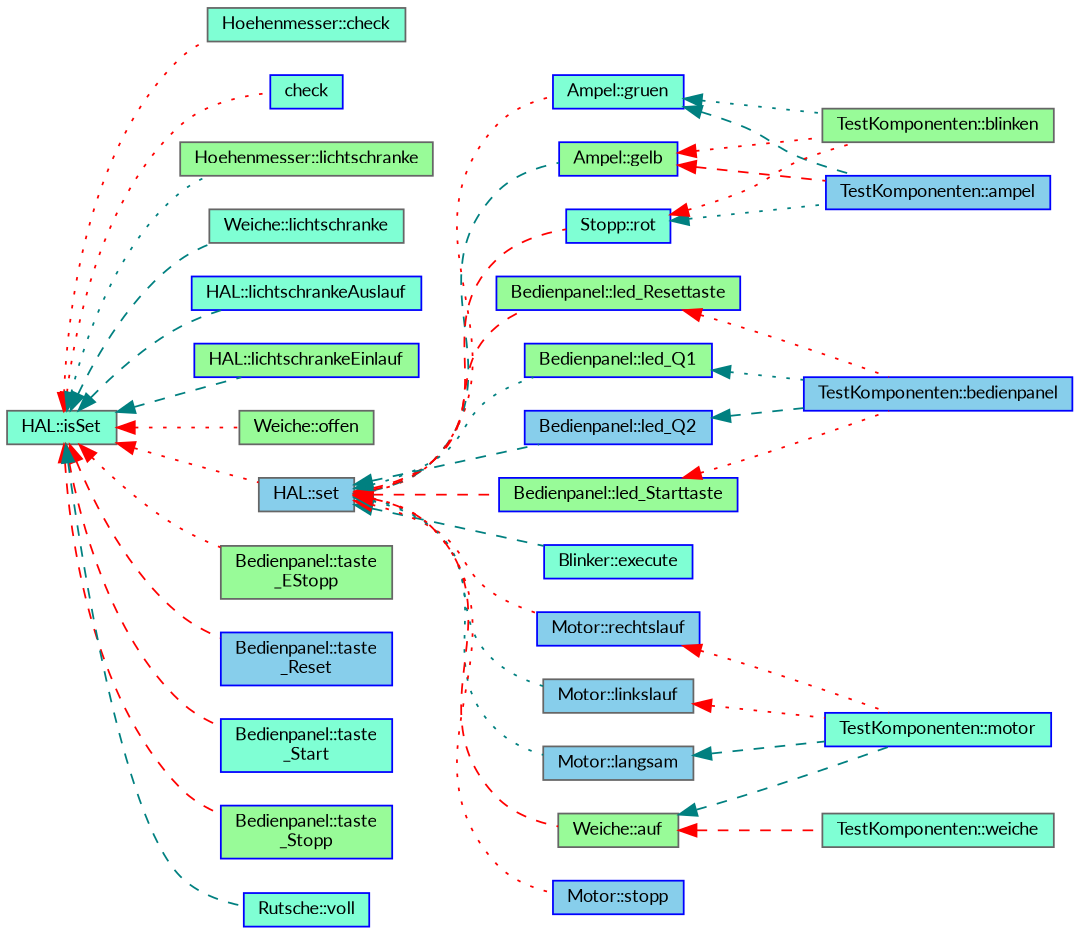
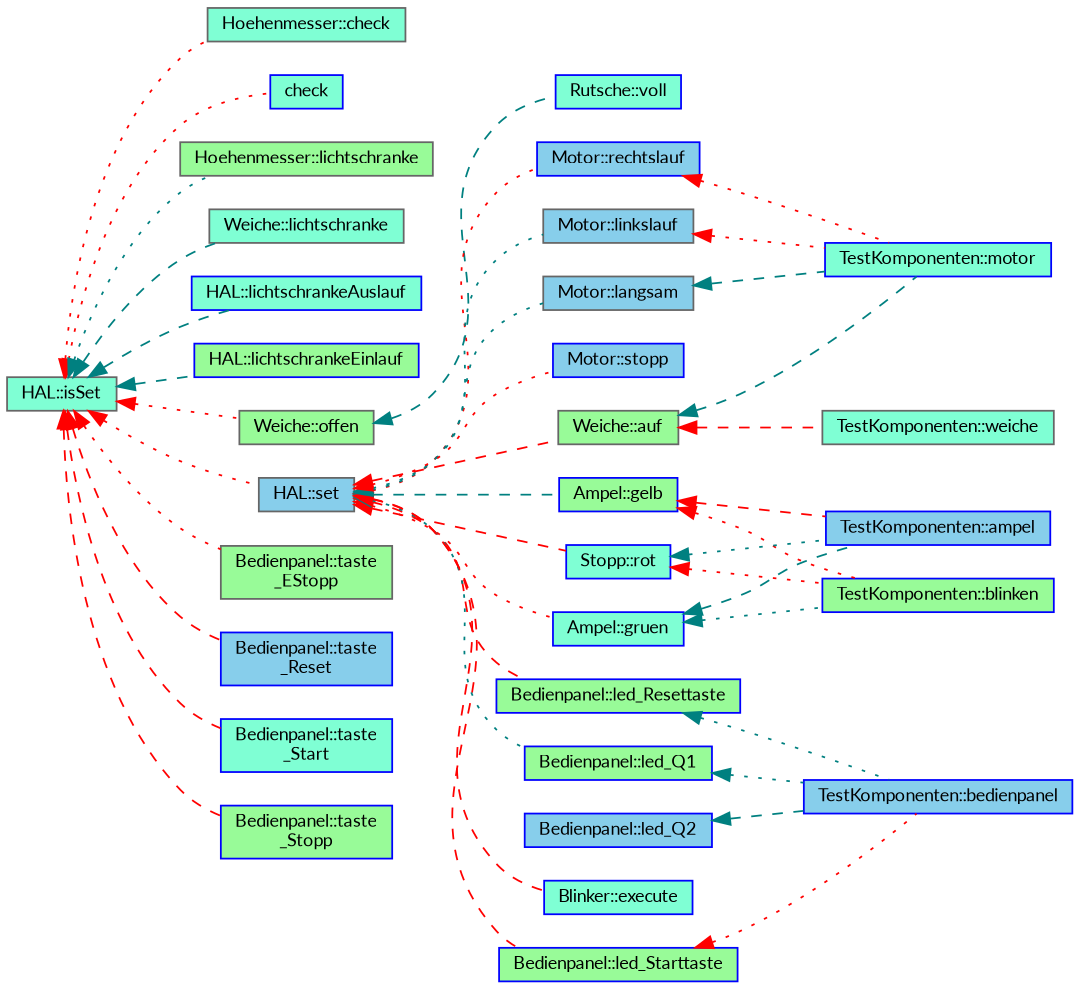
node "TestKomponenten::blinken": color gray40 -> blue
edge "TestKomponenten::bedienpanel" -> "Bedienpanel::led_Resettaste": color red -> teal
edge "Bedienpanel::led_Q2" -> "HAL::set": removed
edge "Blinker::execute" -> "HAL::set": color teal -> red
edge "Rutsche::voll" -> "HAL::isSet": now "Rutsche::voll" -> "Weiche::offen"
